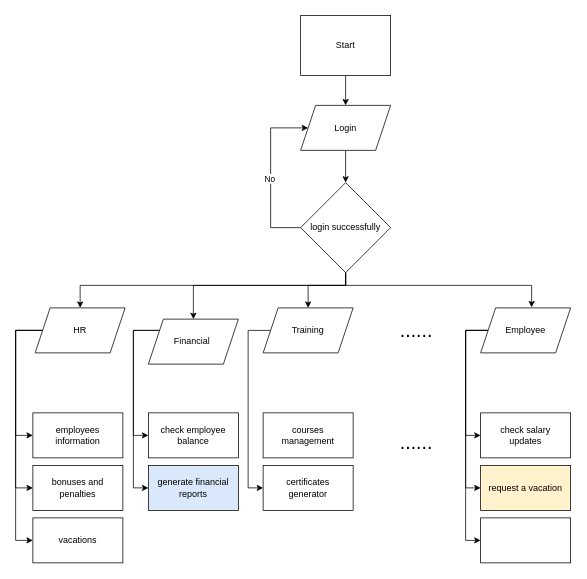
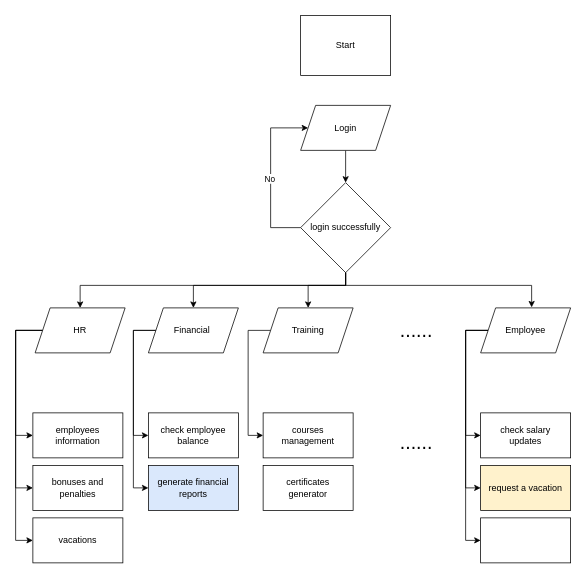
edge "Start" -> "Login": removed
node "Financial": moved (193, 342) -> (193, 330)
edge "Training" -> "courses management": added
edge "Training" -> "certificates generator": removed
